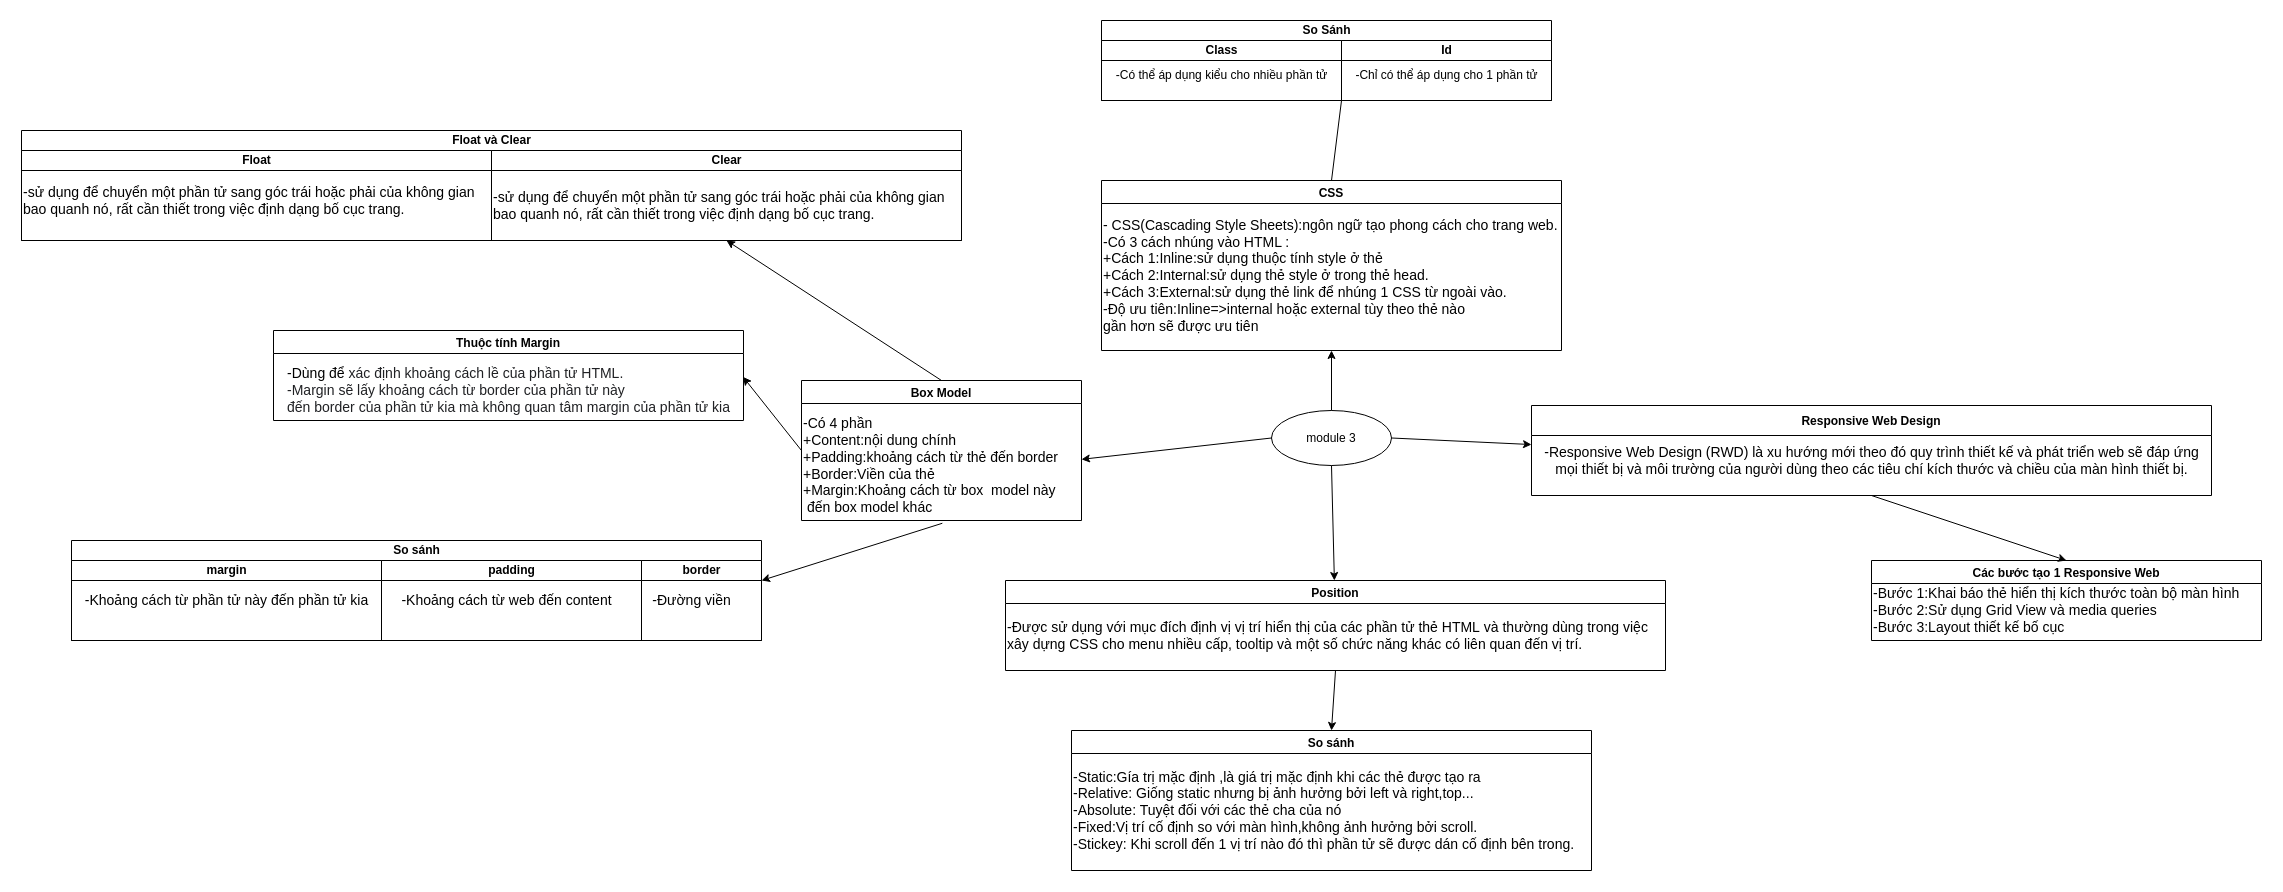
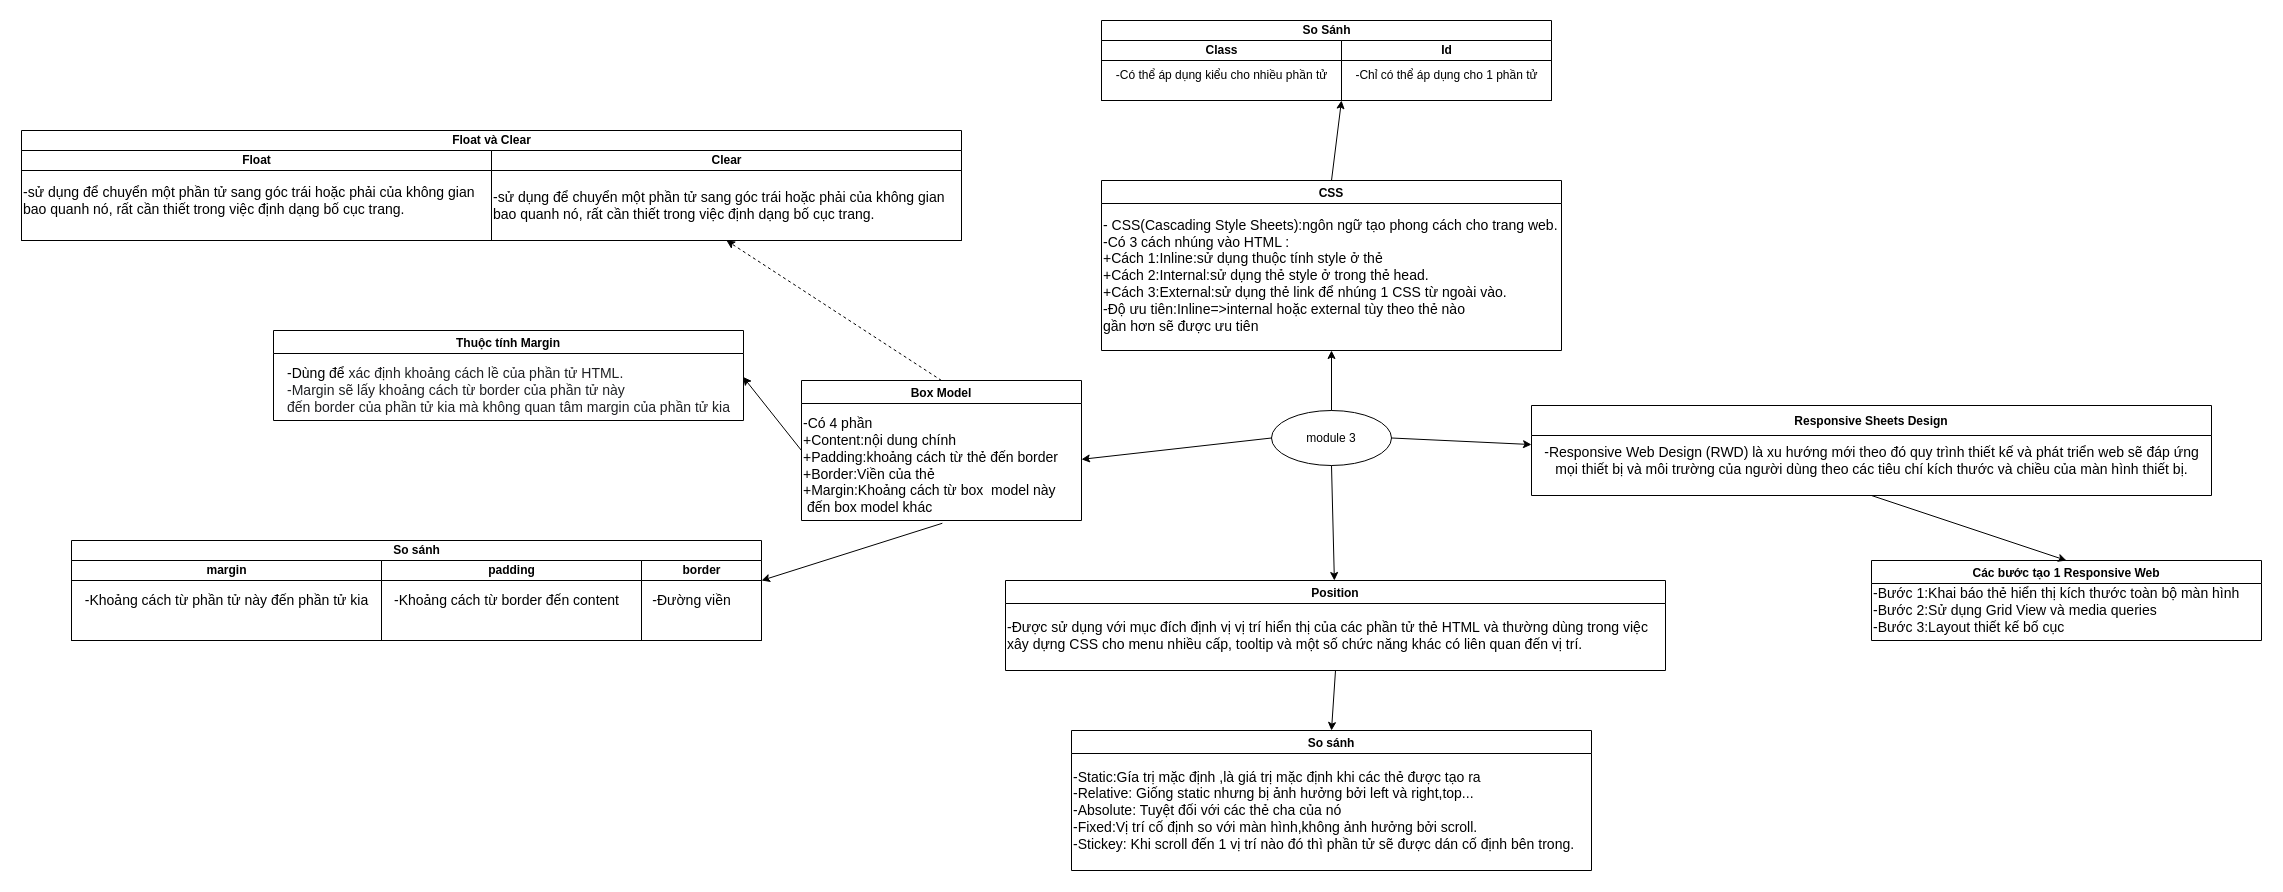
edge "Class" -- "CSS": arrowhead none -> classic
edge "Box Model" -> "Clear": style solid -> dashed
node "Responsive Web Design": label "Responsive Web Design" -> "Responsive Sheets Design"
node "-Khoảng cách từ web đến content": label "-Khoảng cách từ web đến content" -> "-Khoảng cách từ border đến content"
